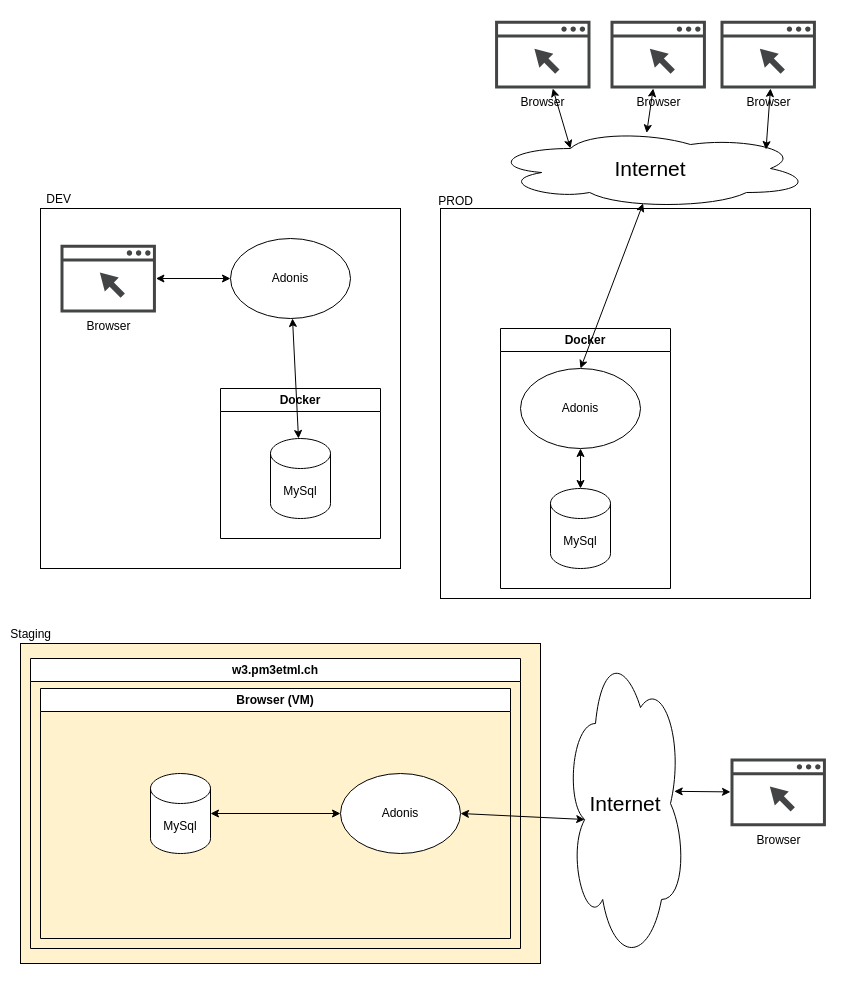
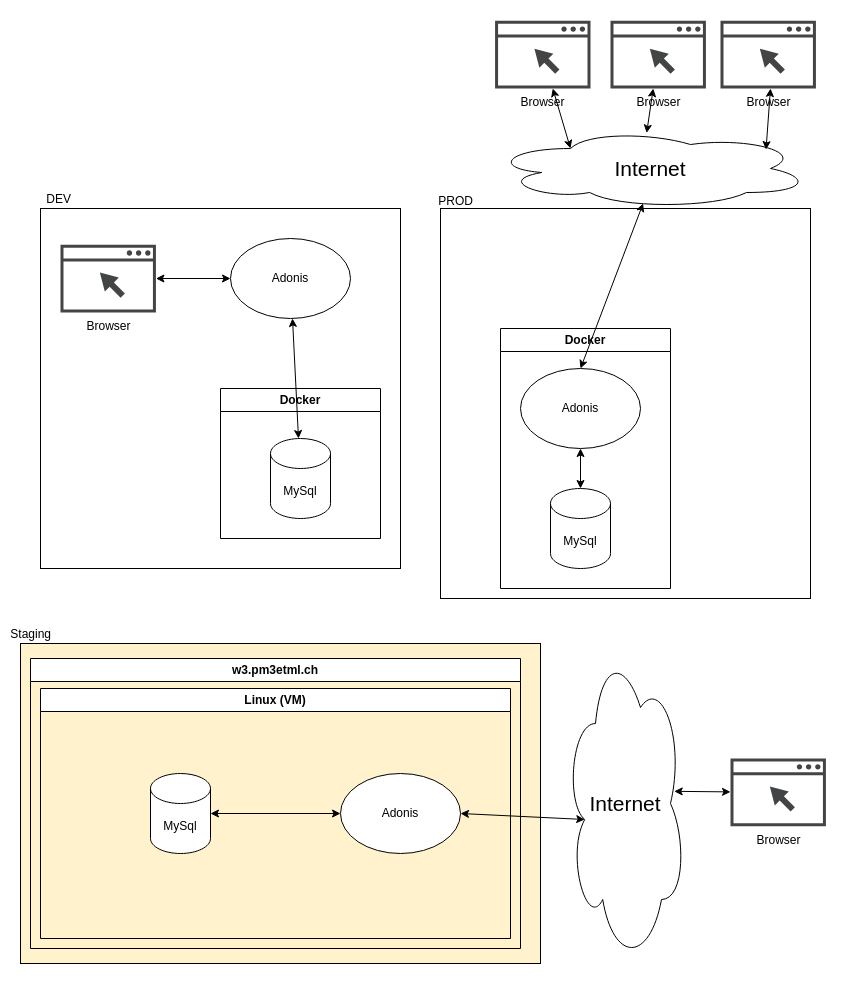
node "Browser (VM)": label "Browser (VM)" -> "Linux (VM)"
